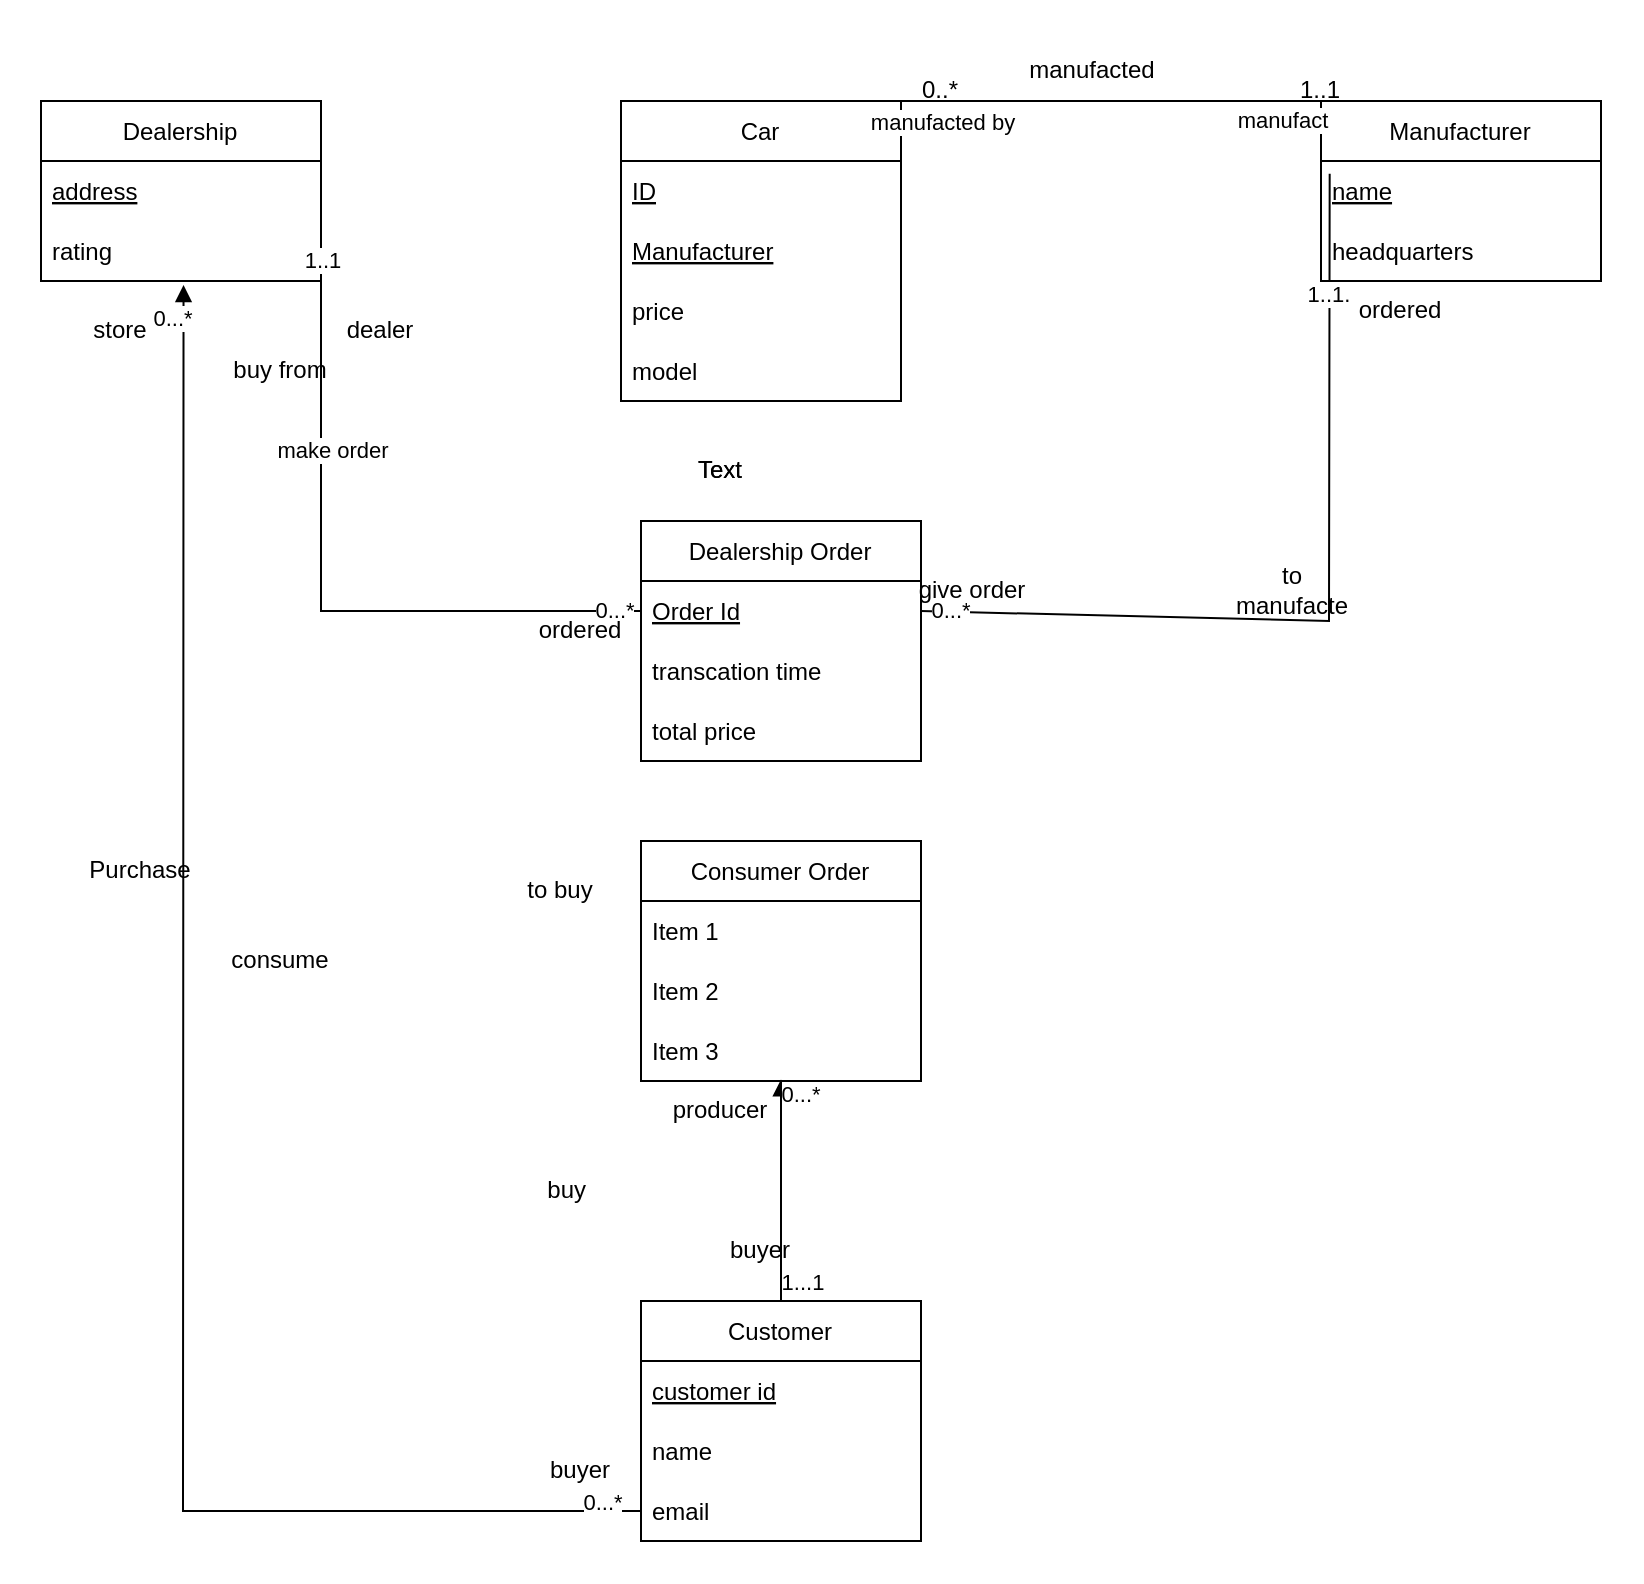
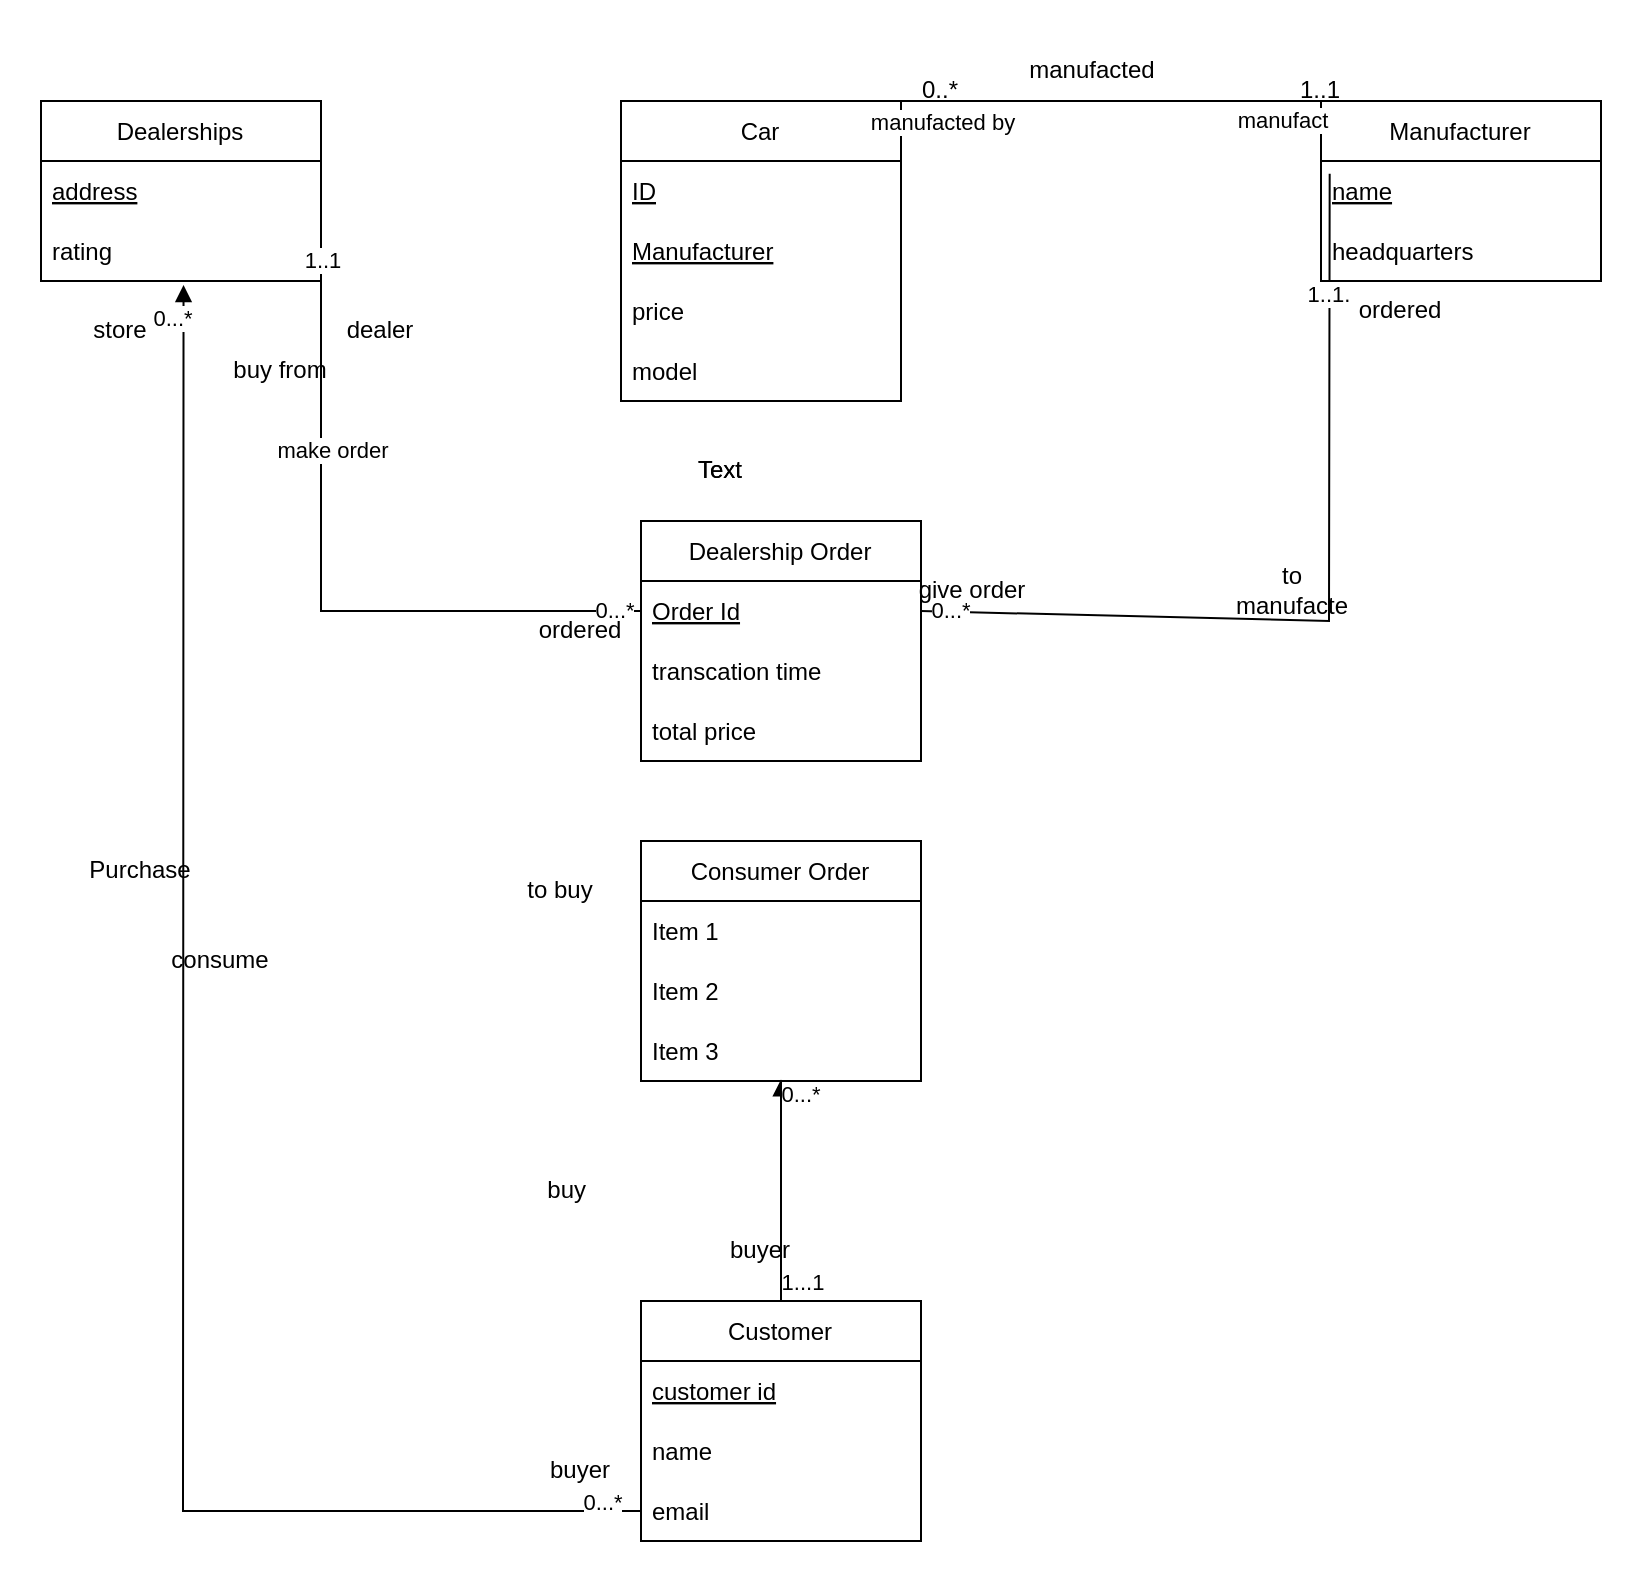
node "Dealership": label "Dealership" -> "Dealerships"
node "consume": moved (281, 961) -> (221, 961)
node "producer": removed
